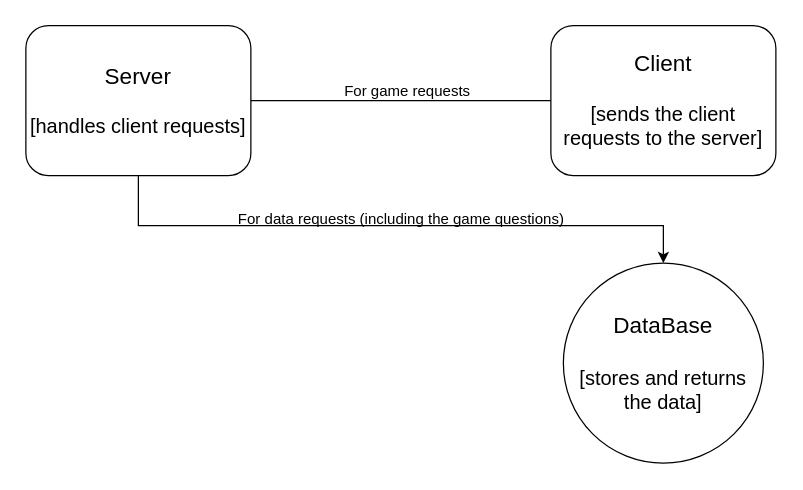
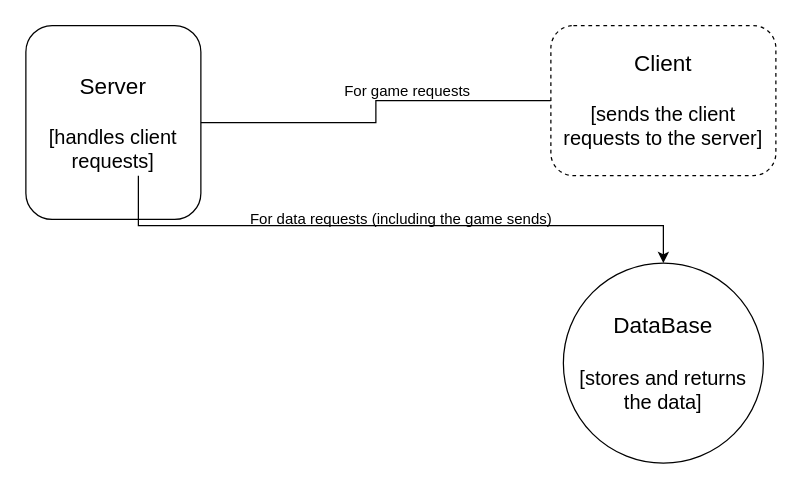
node "Server [handles client requests]": size 225x150 -> 175x194
node "Client [sends the client requests to the server]": style solid -> dashed
node "For data requests (including the game questions)": label "For data requests (including the game questions)" -> "For data requests (including the game sends)"
